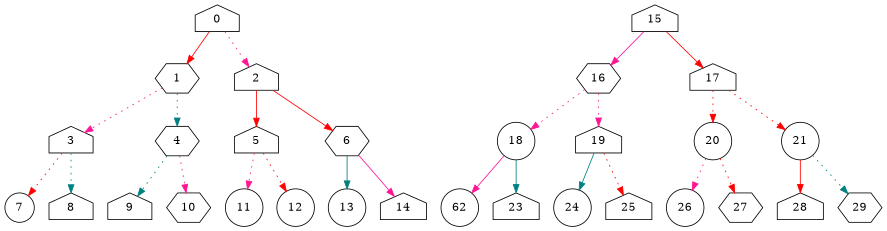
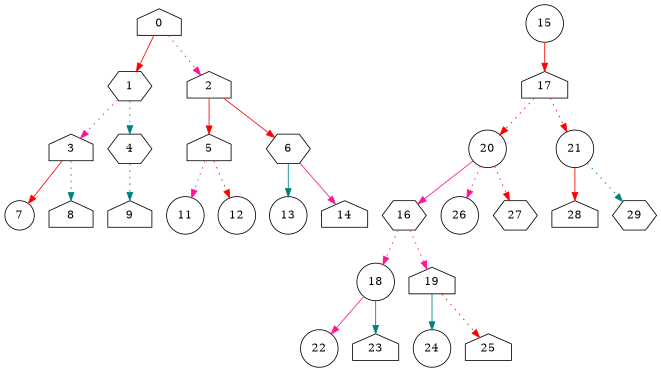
node "15": shape house -> circle
edge "15" -> "16": now "20" -> "16"
edge "3" -> "7": style dotted -> solid
node "10": removed
node "62": label "62" -> "22"
